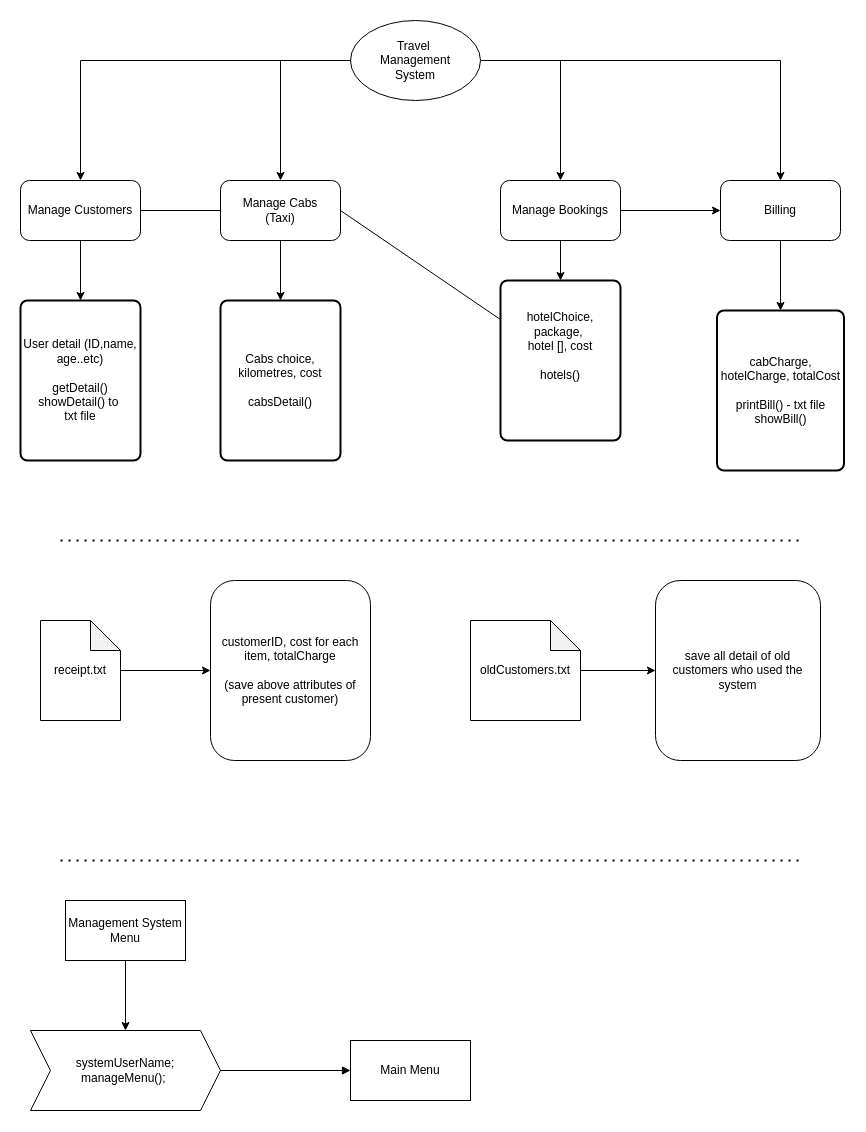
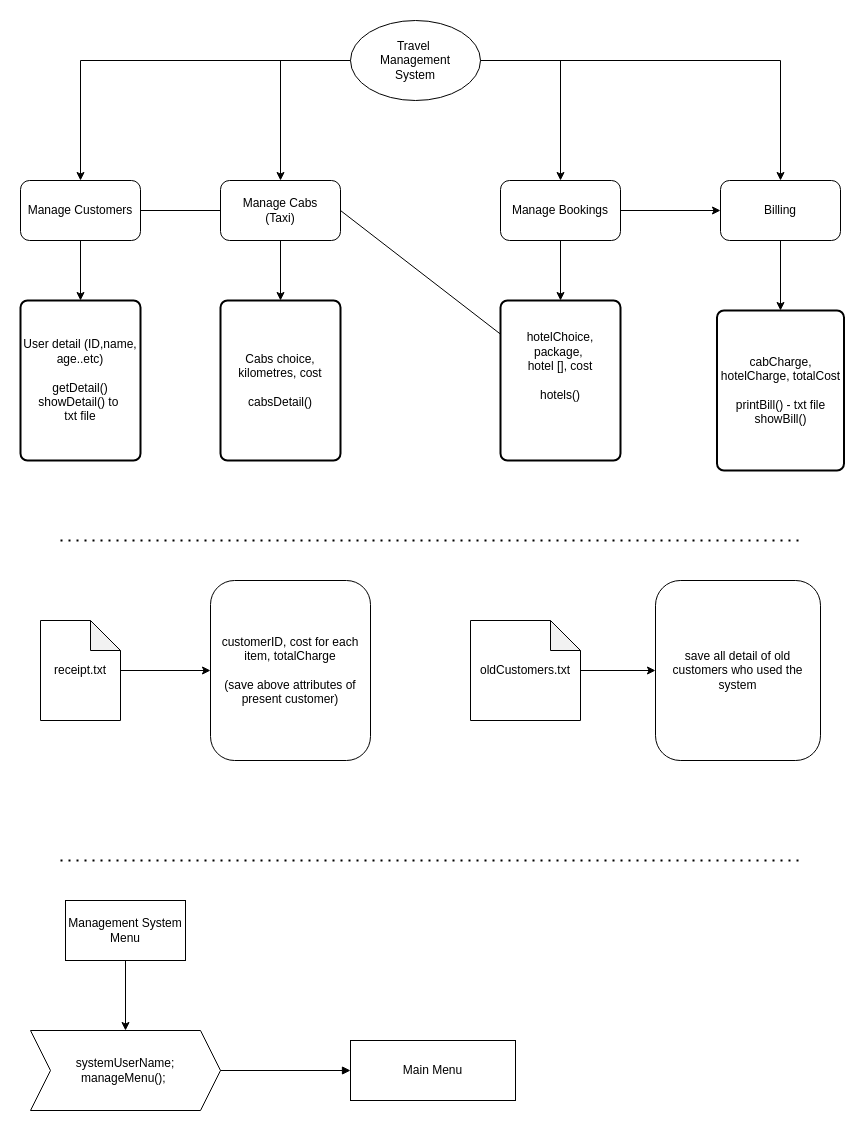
node "hotelChoice, package, hotel [], cost hotels()": moved (561, 361) -> (561, 381)
node "Main Menu": size 120x60 -> 165x60
